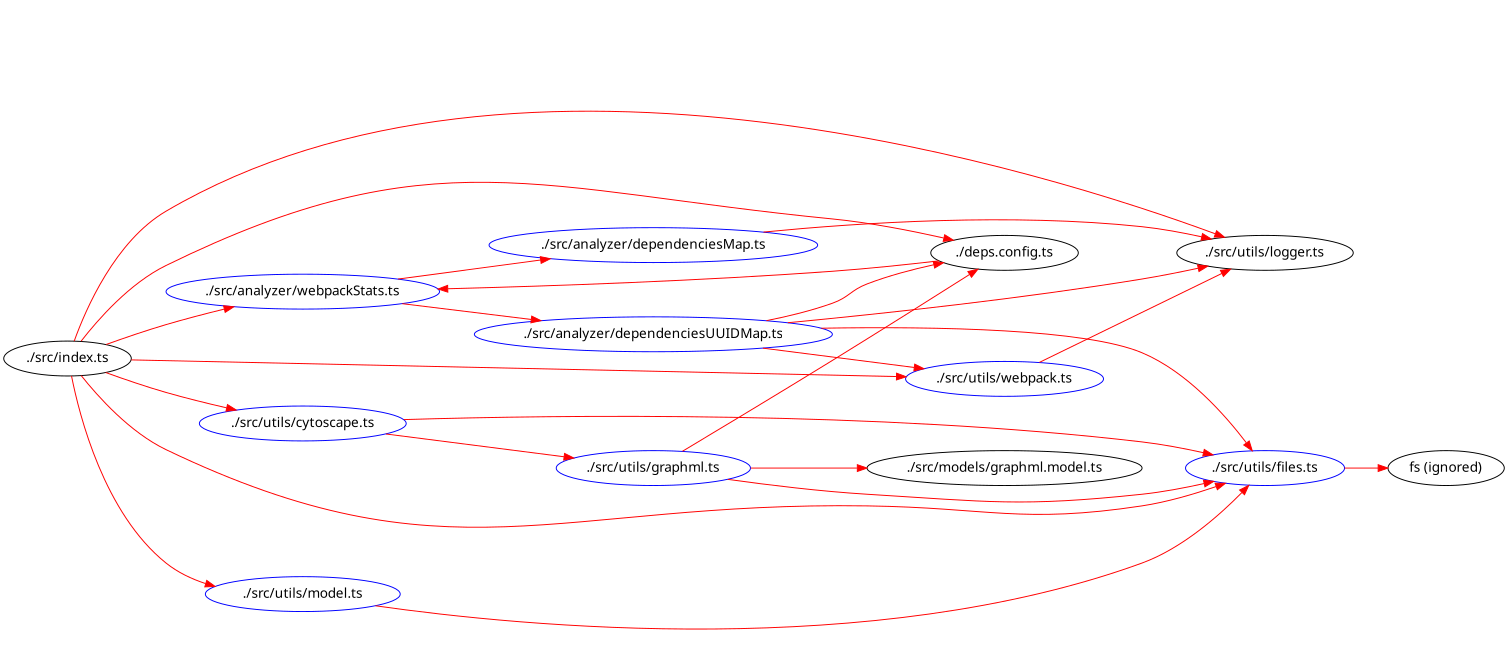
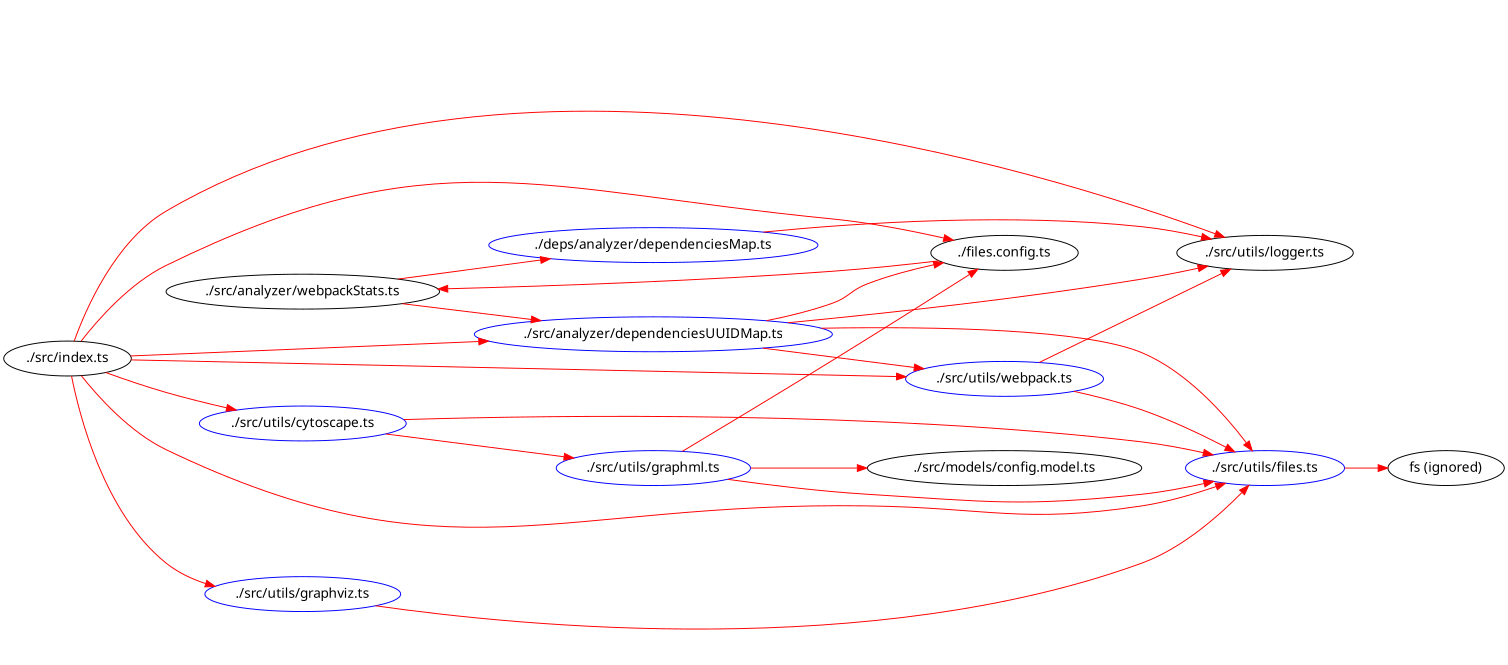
node "./src/analyzer/dependenciesMap.ts": label "./src/analyzer/dependenciesMap.ts" -> "./deps/analyzer/dependenciesMap.ts"
node "./deps.config.ts": label "./deps.config.ts" -> "./files.config.ts"
node "./src/analyzer/webpackStats.ts": color blue -> black
edge "./src/index.ts" -> "./src/analyzer/webpackStats.ts": now "./src/index.ts" -> "./src/analyzer/dependenciesUUIDMap.ts"
edge "./src/utils/webpack.ts" -> "./src/utils/files.ts": added
node "./src/models/graphml.model.ts": label "./src/models/graphml.model.ts" -> "./src/models/config.model.ts"
node "./src/utils/model.ts": label "./src/utils/model.ts" -> "./src/utils/graphviz.ts"
